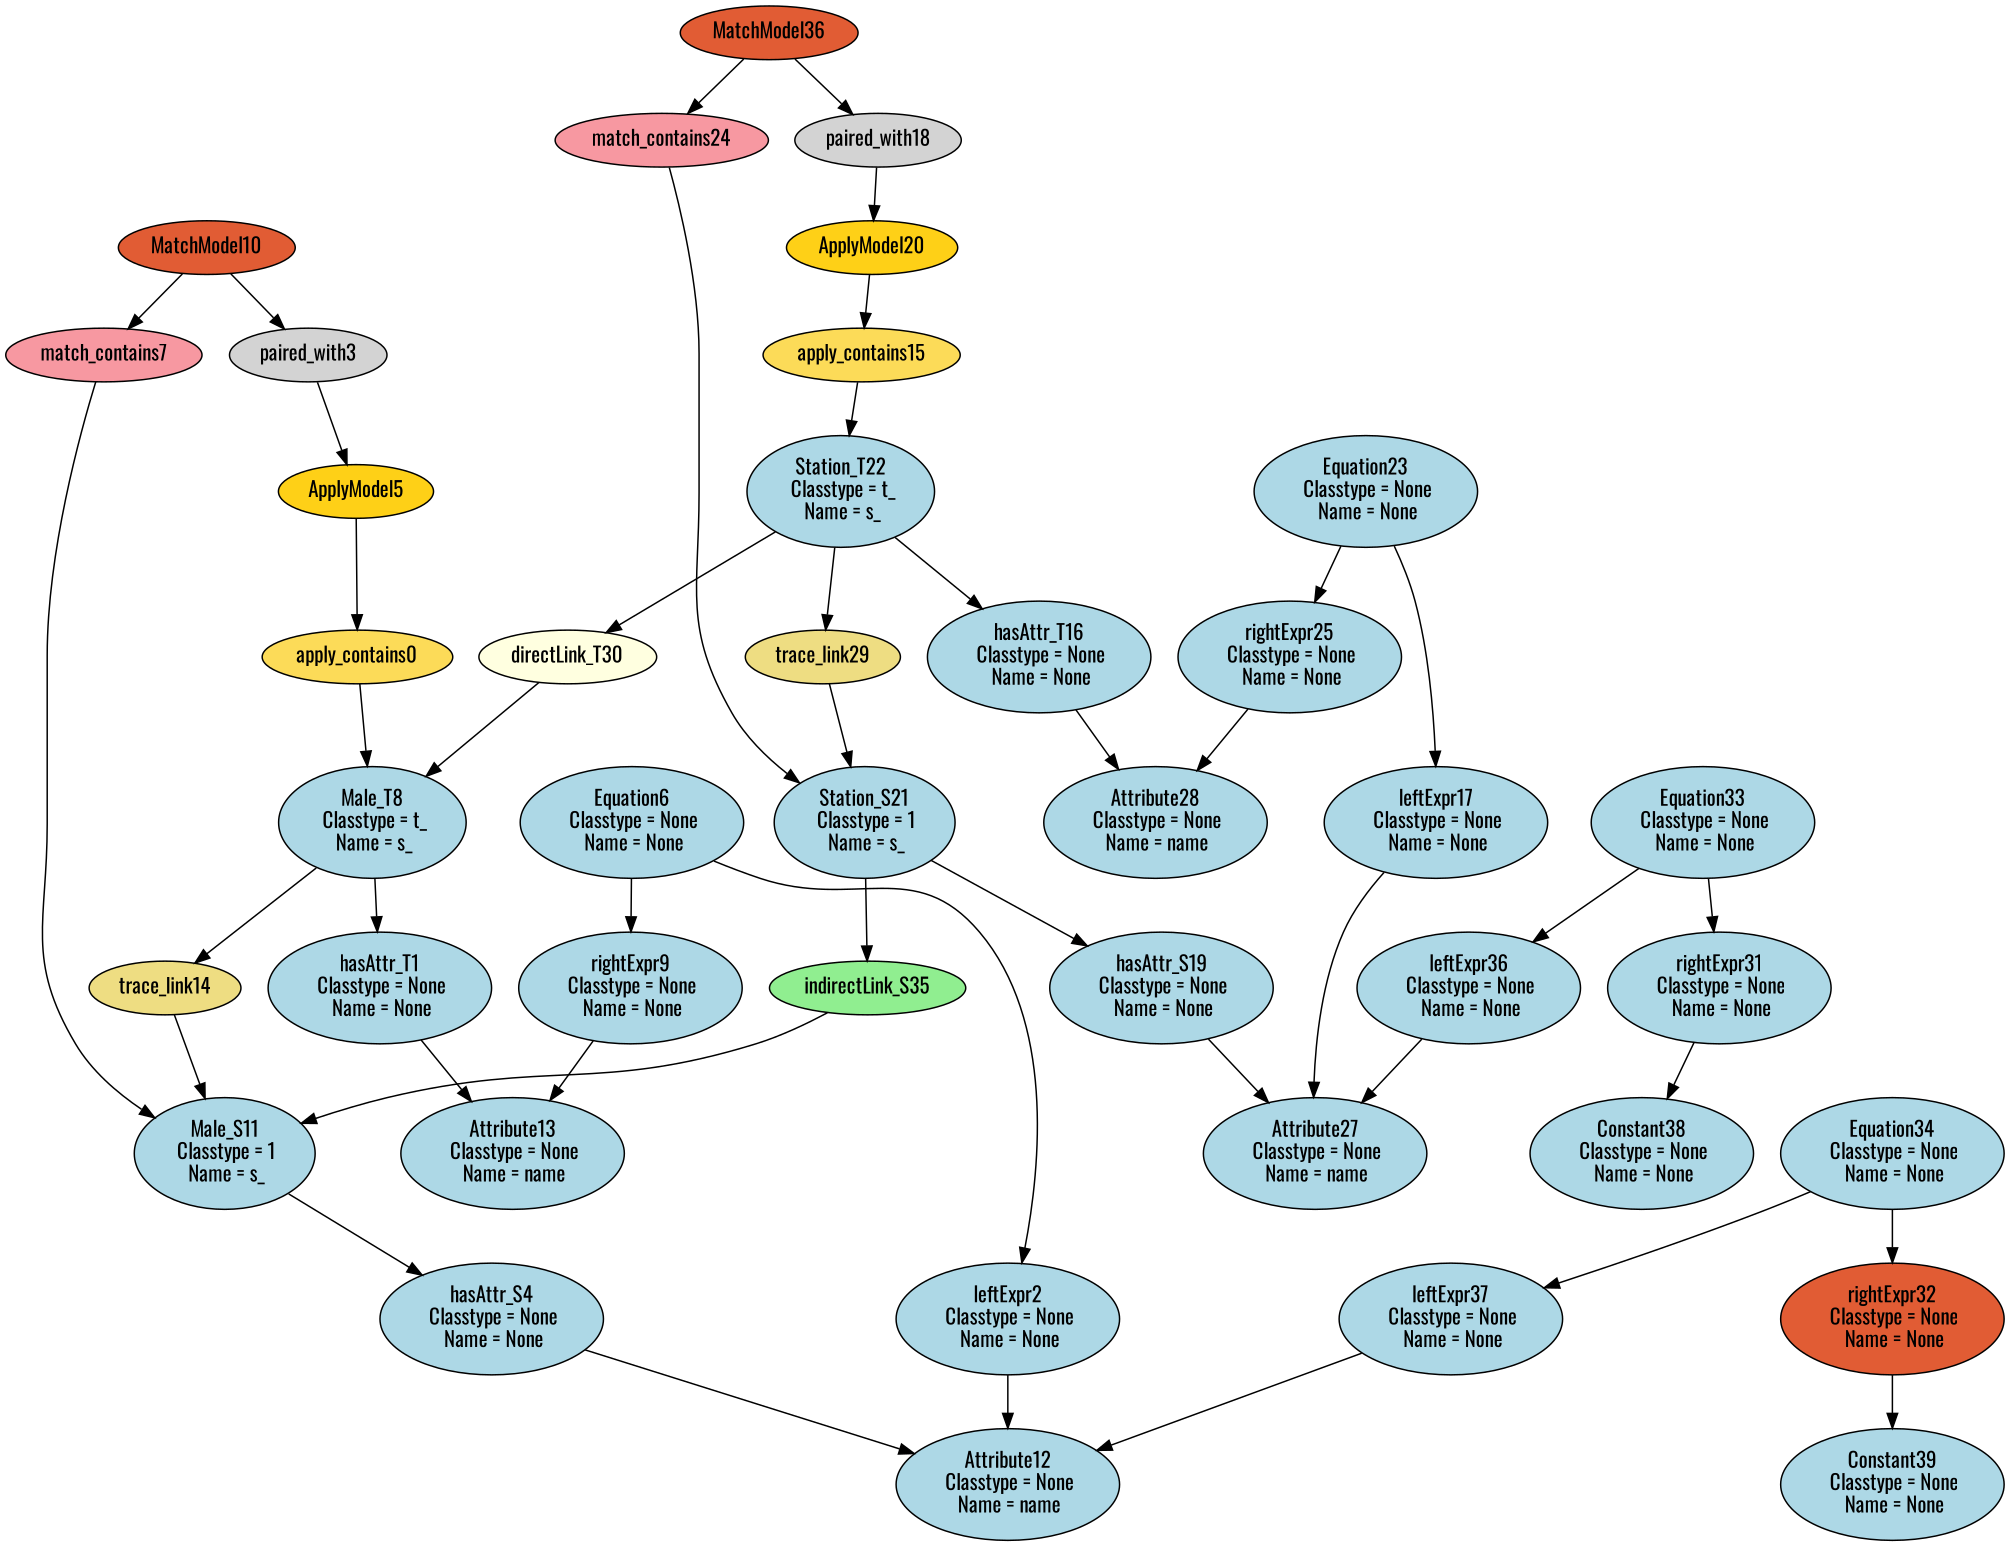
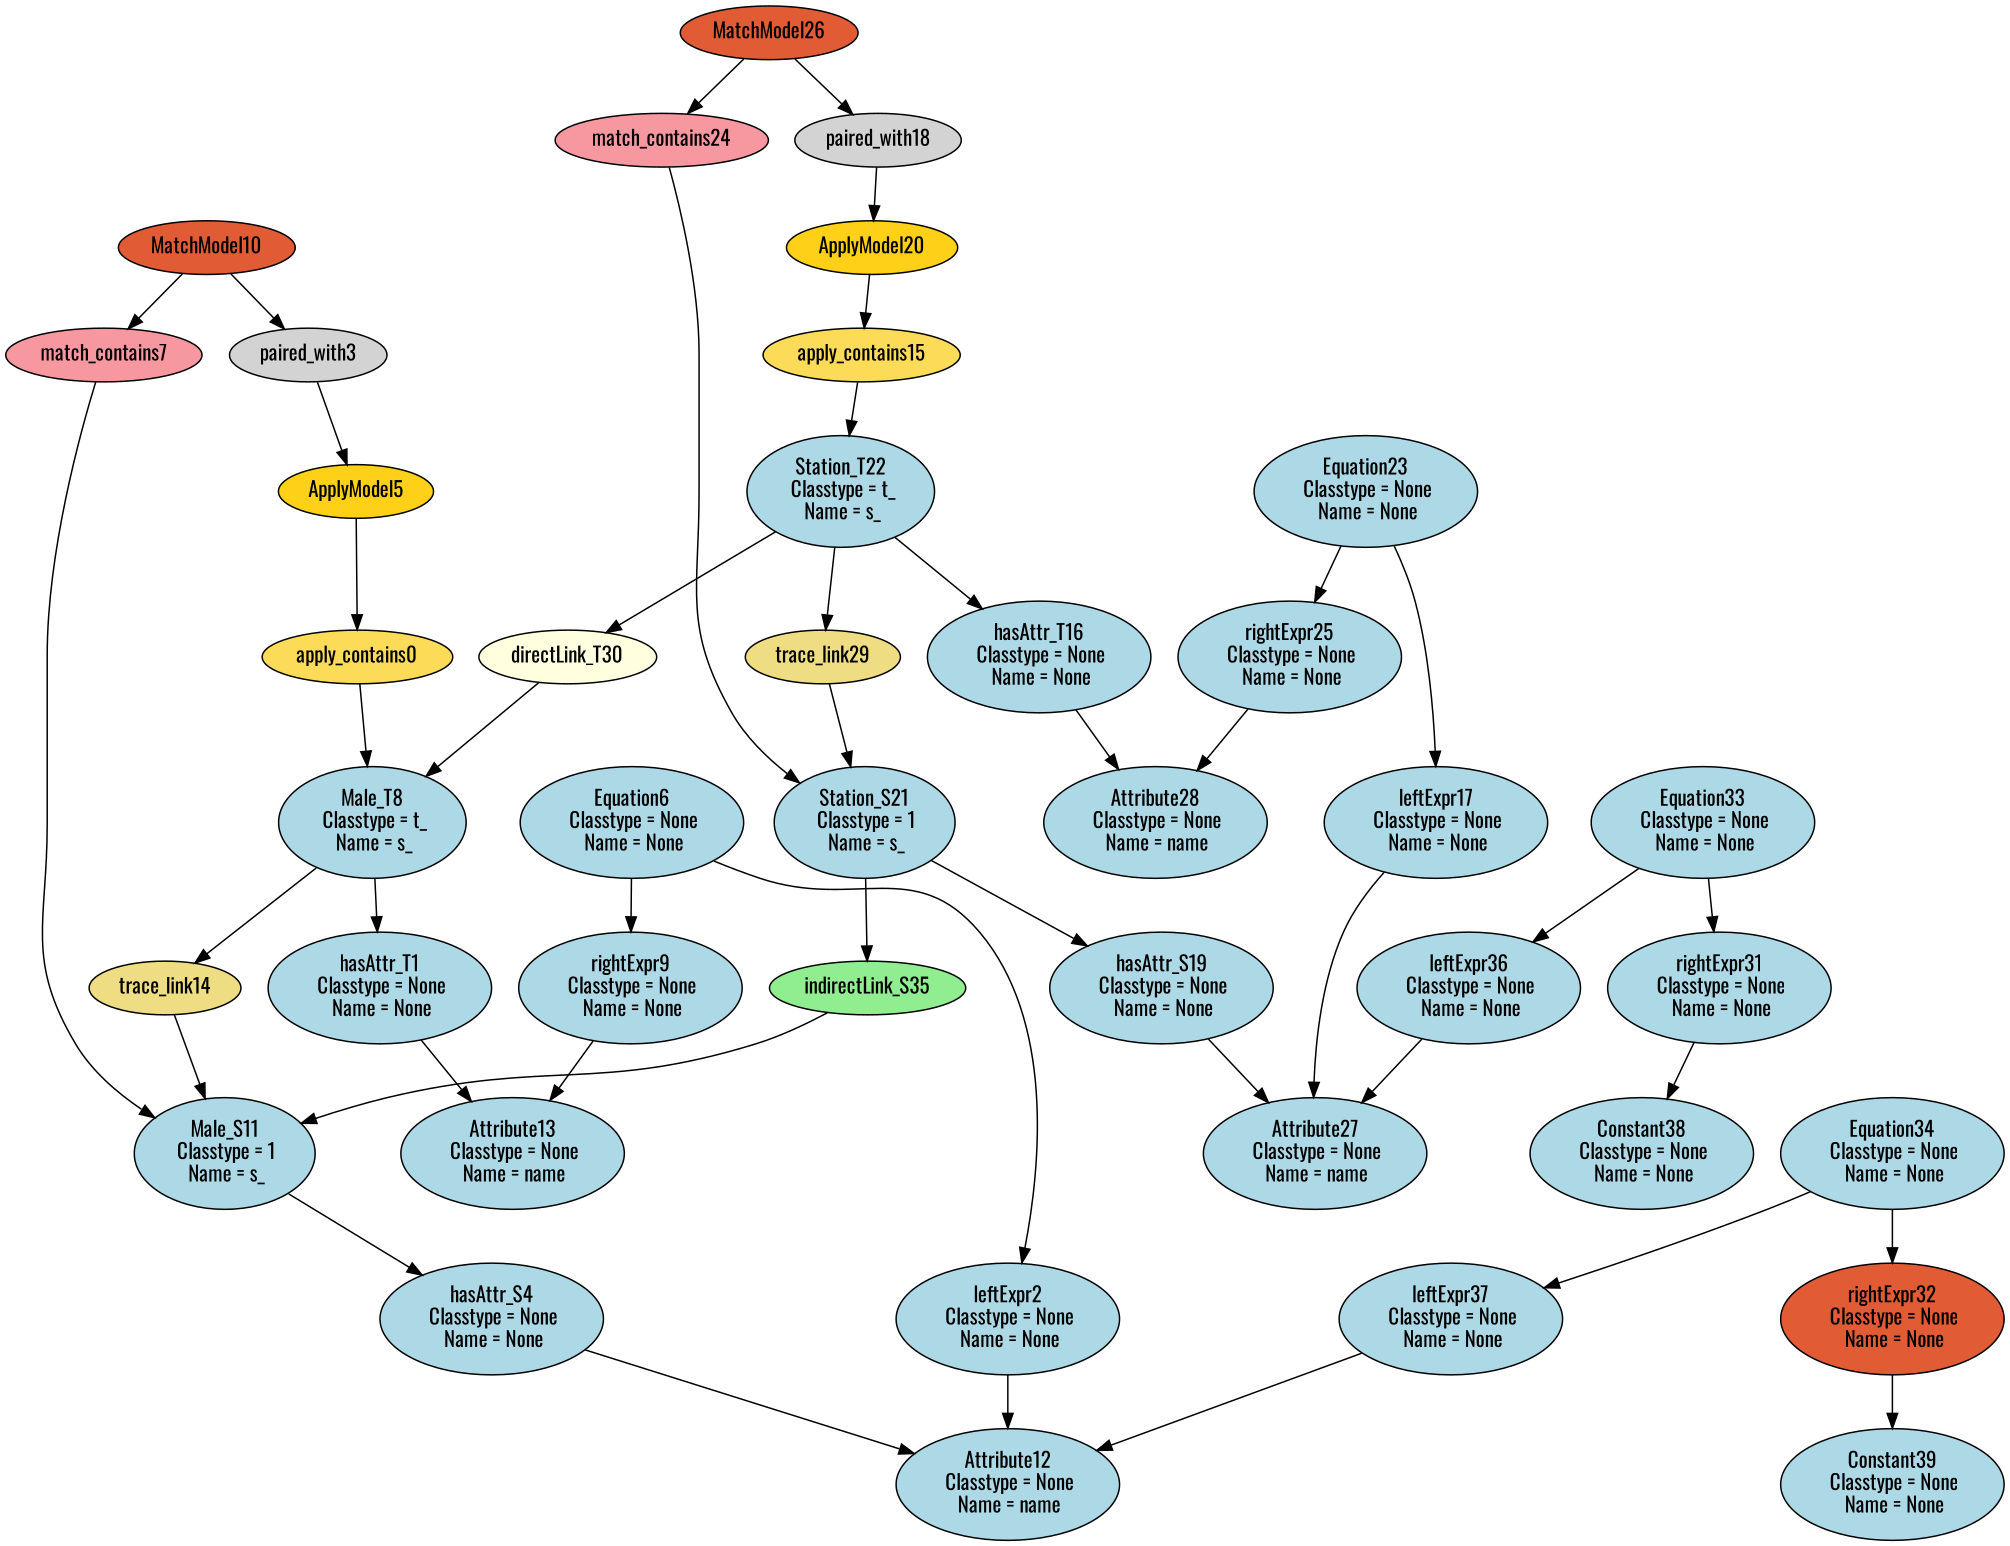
node "MatchModel36": label "MatchModel36" -> "MatchModel26"
